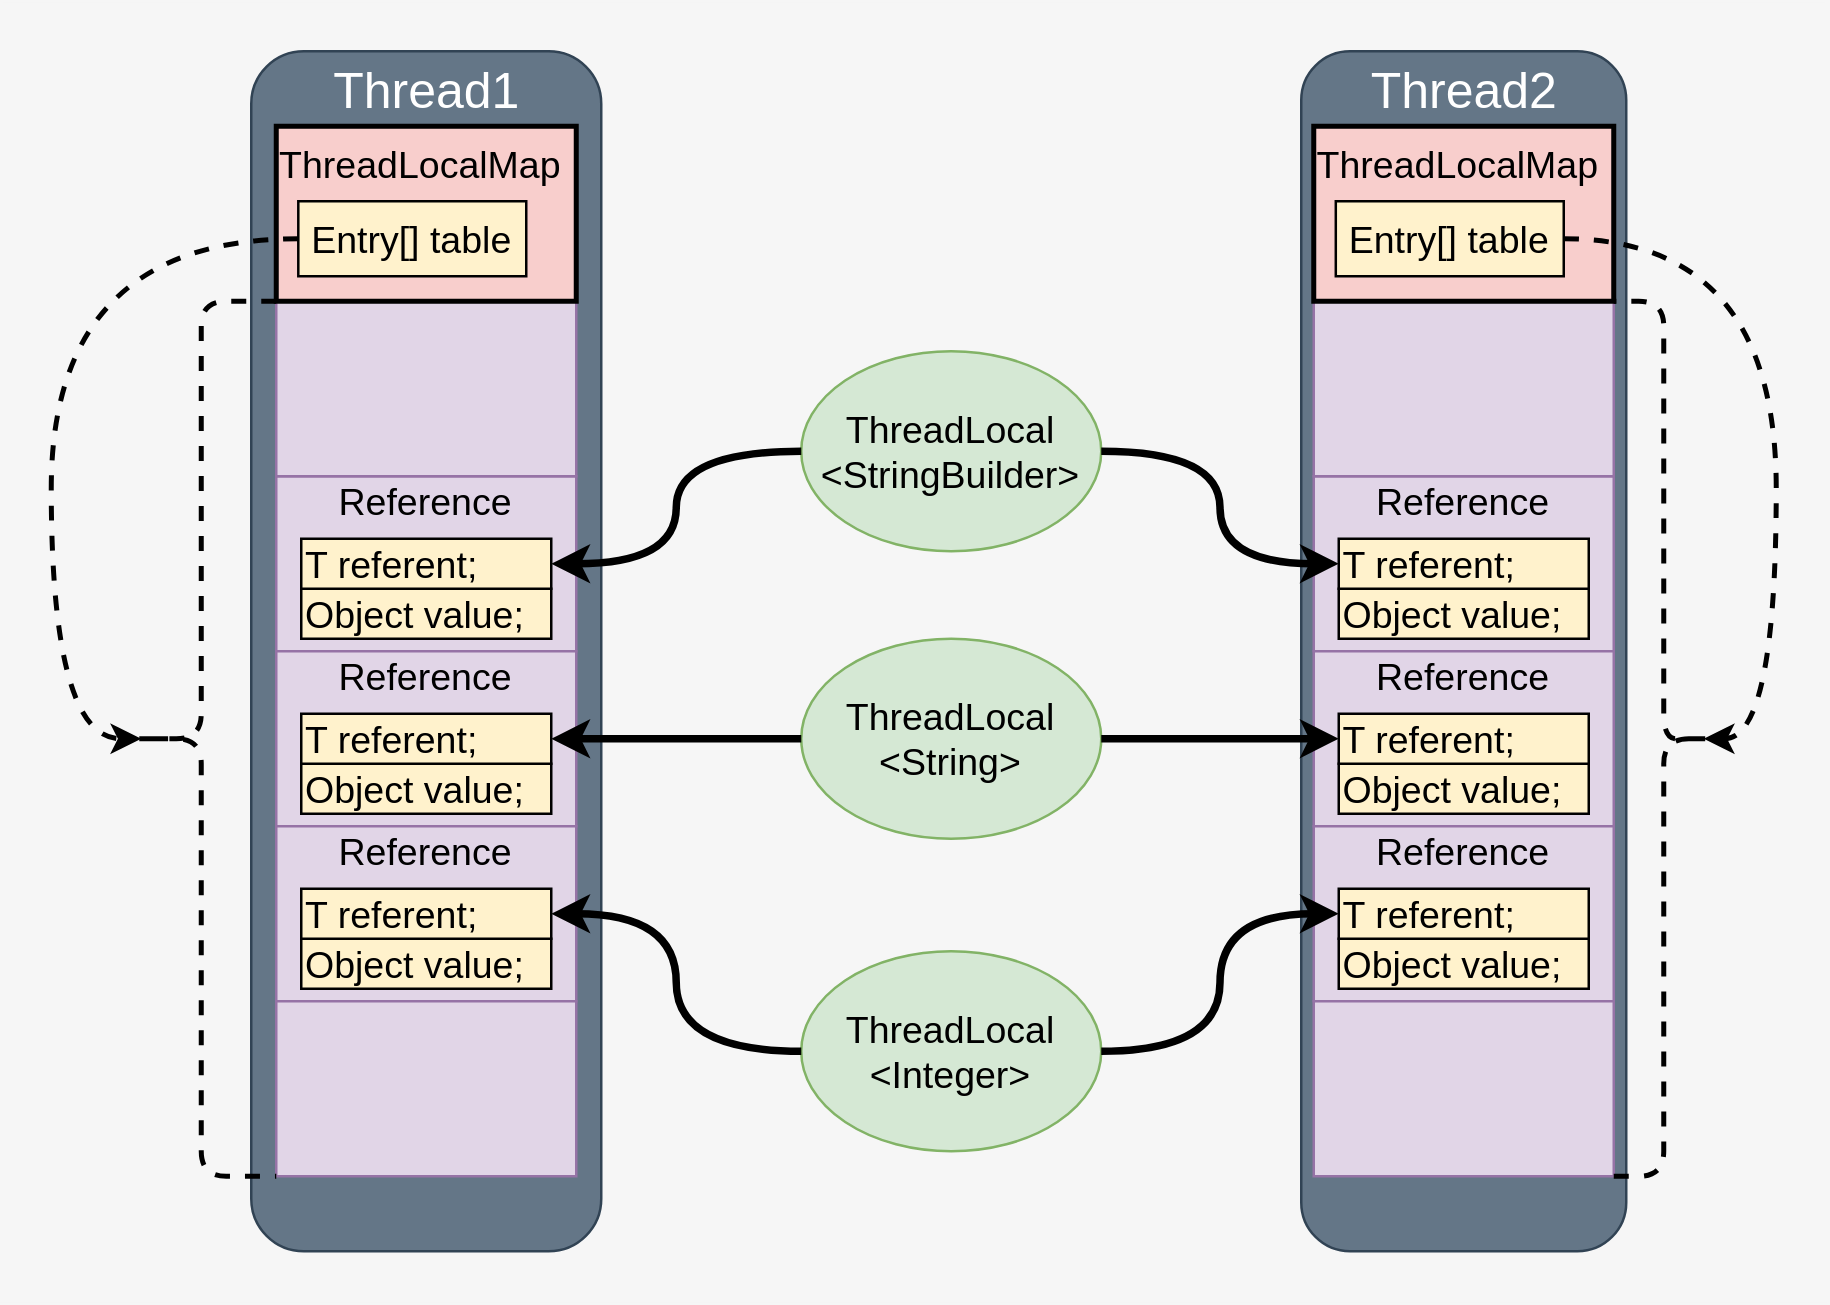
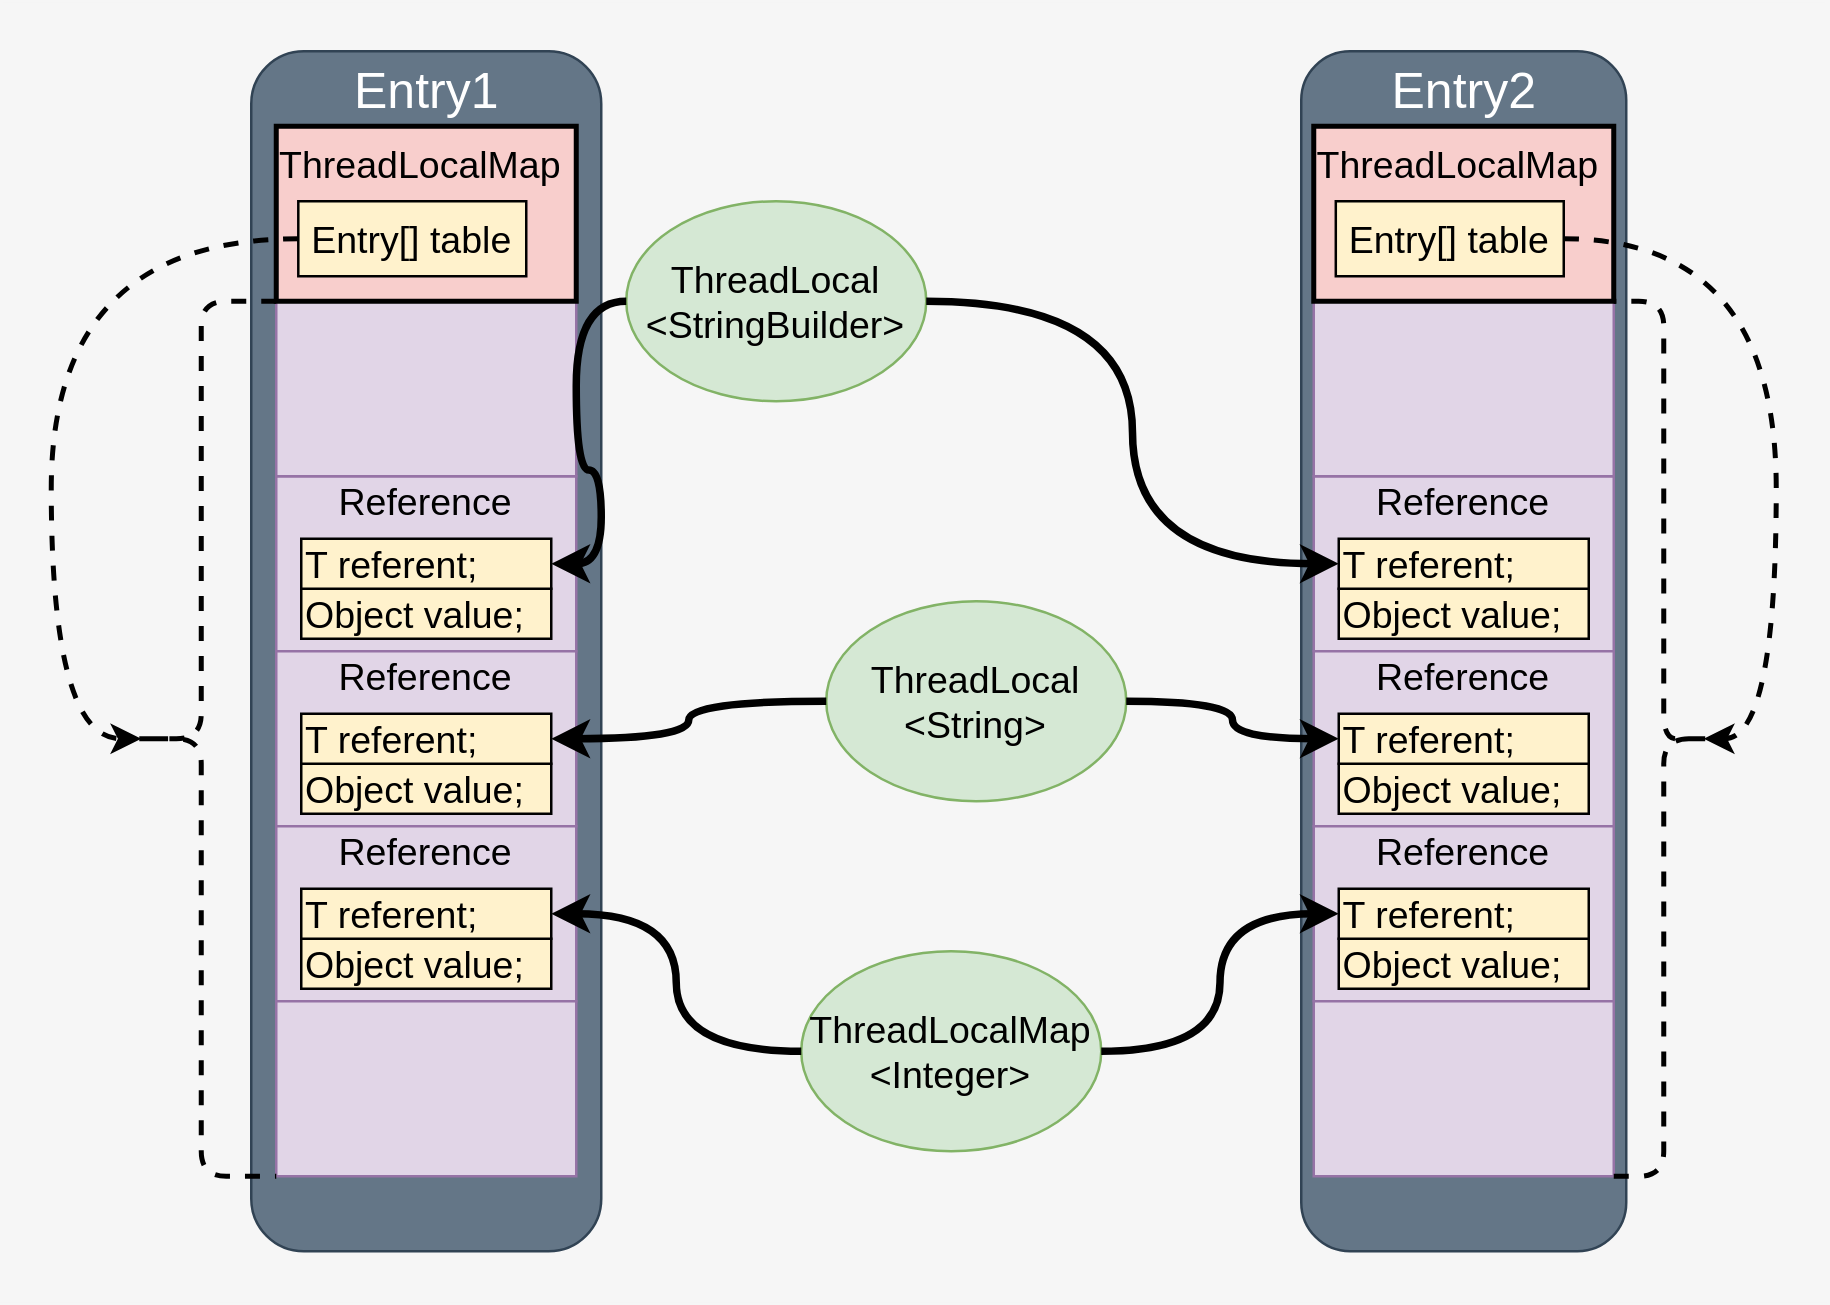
node "Thread1": label "Thread1" -> "Entry1"
node "Thread2": label "Thread2" -> "Entry2"
node "ThreadLocal<StringBuilder>": moved (951, 451) -> (776, 301)
node "ThreadLocal<String>": moved (951, 739) -> (976, 701)
node "ThreadLocal<Integer>": label "ThreadLocal<Integer>" -> "ThreadLocalMap<Integer>"
